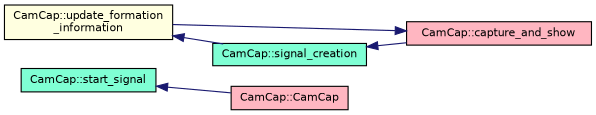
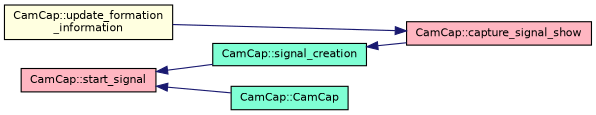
node "CamCap::capture_and_show": label "CamCap::capture_and_show" -> "CamCap::capture_signal_show"
edge "CamCap::signal_creation" -> "CamCap::update_formation _information": now "CamCap::signal_creation" -> "CamCap::start_signal"
node "CamCap::start_signal": fillcolor aquamarine -> lightpink
node "CamCap::CamCap": fillcolor lightpink -> aquamarine
